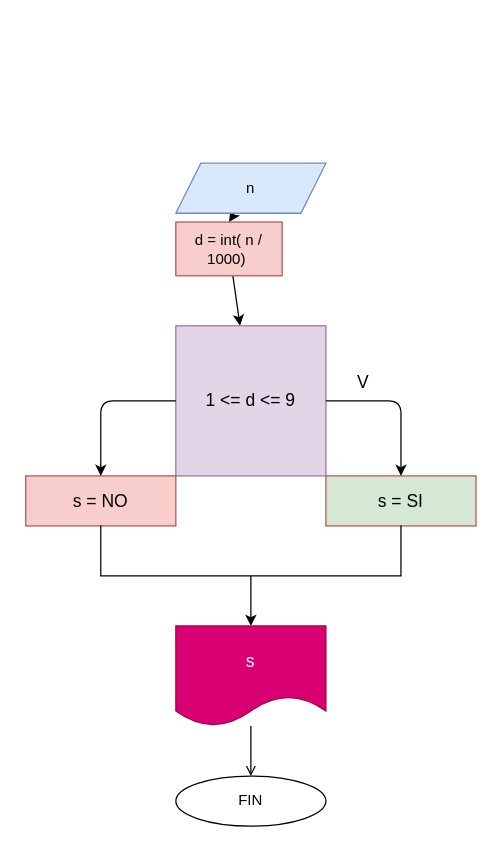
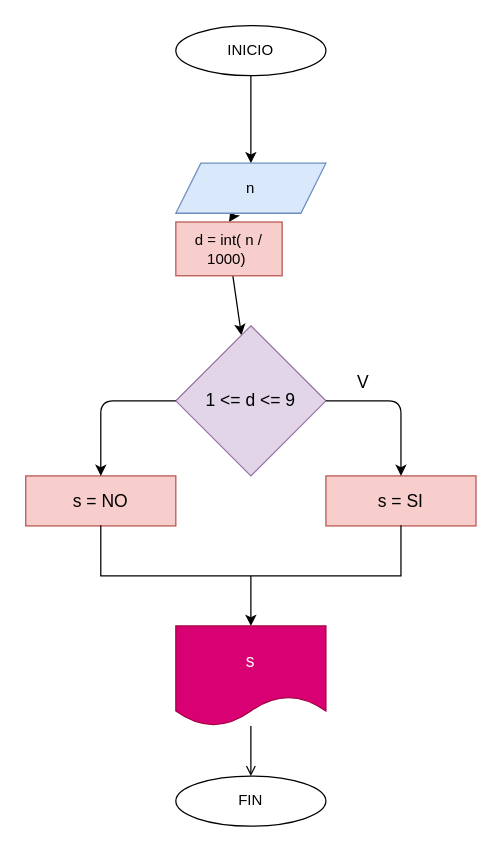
node "INICIO": added
edge "INICIO" -> "n": added
node "1 <= d <= 9": shape rectangle -> diamond
node "s = SI": fillcolor #d5e8d4 -> #f8cecc
